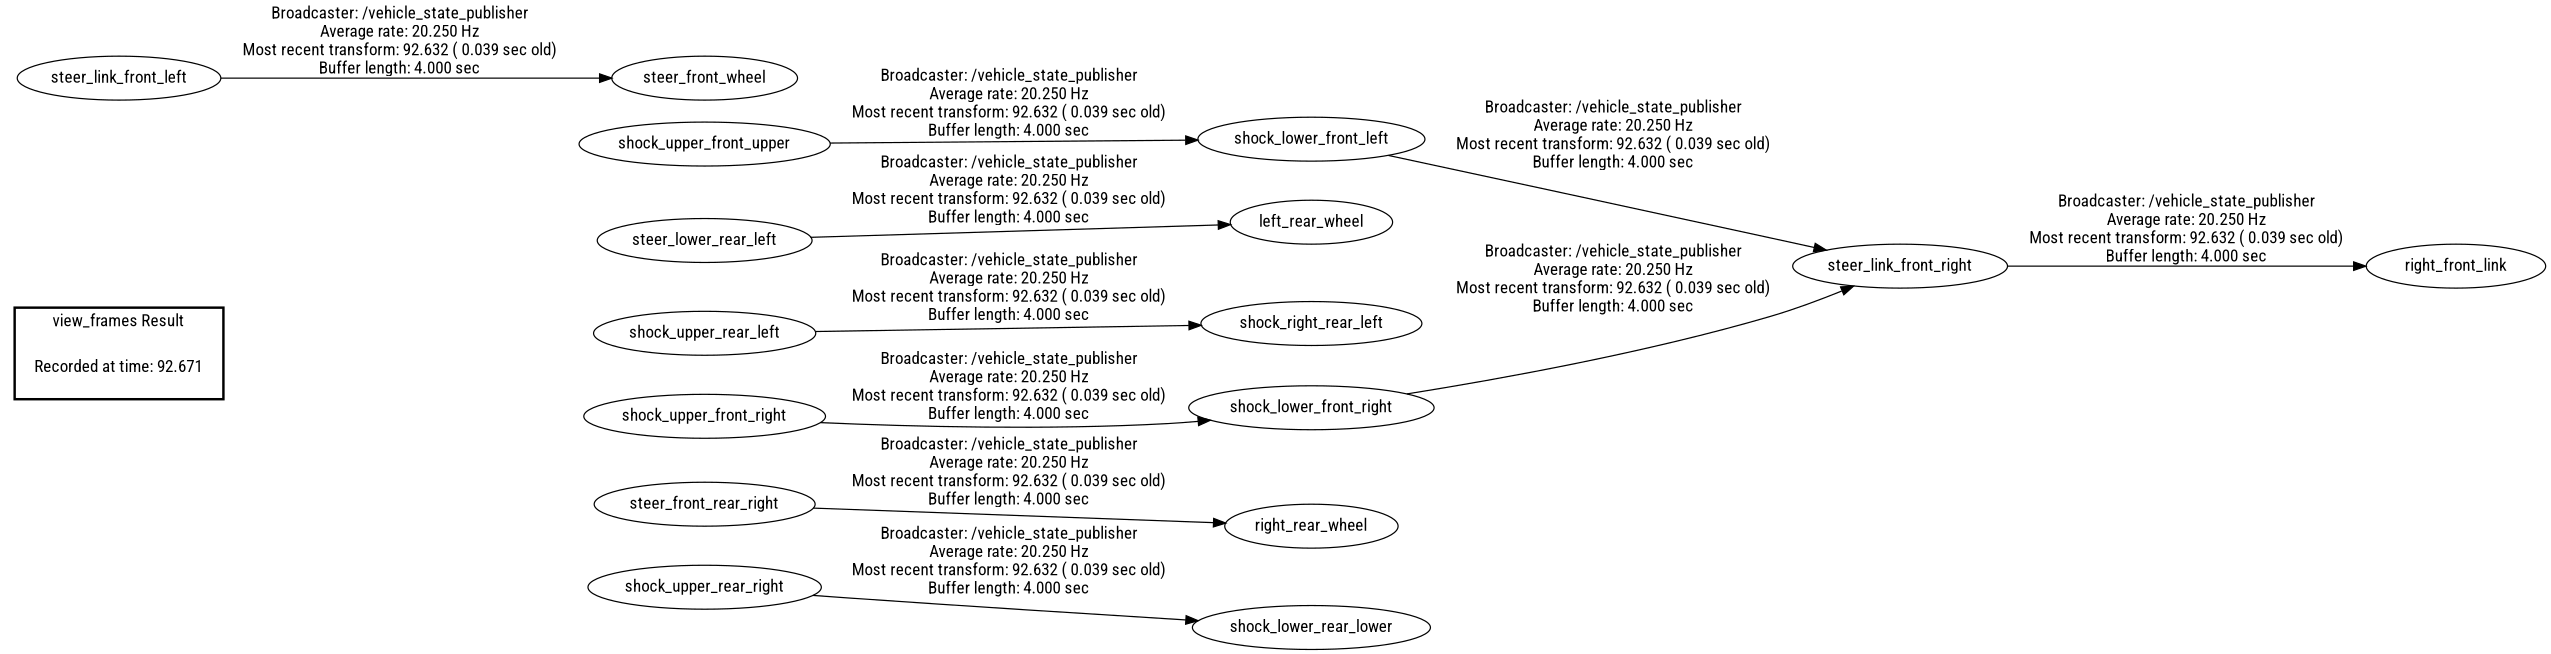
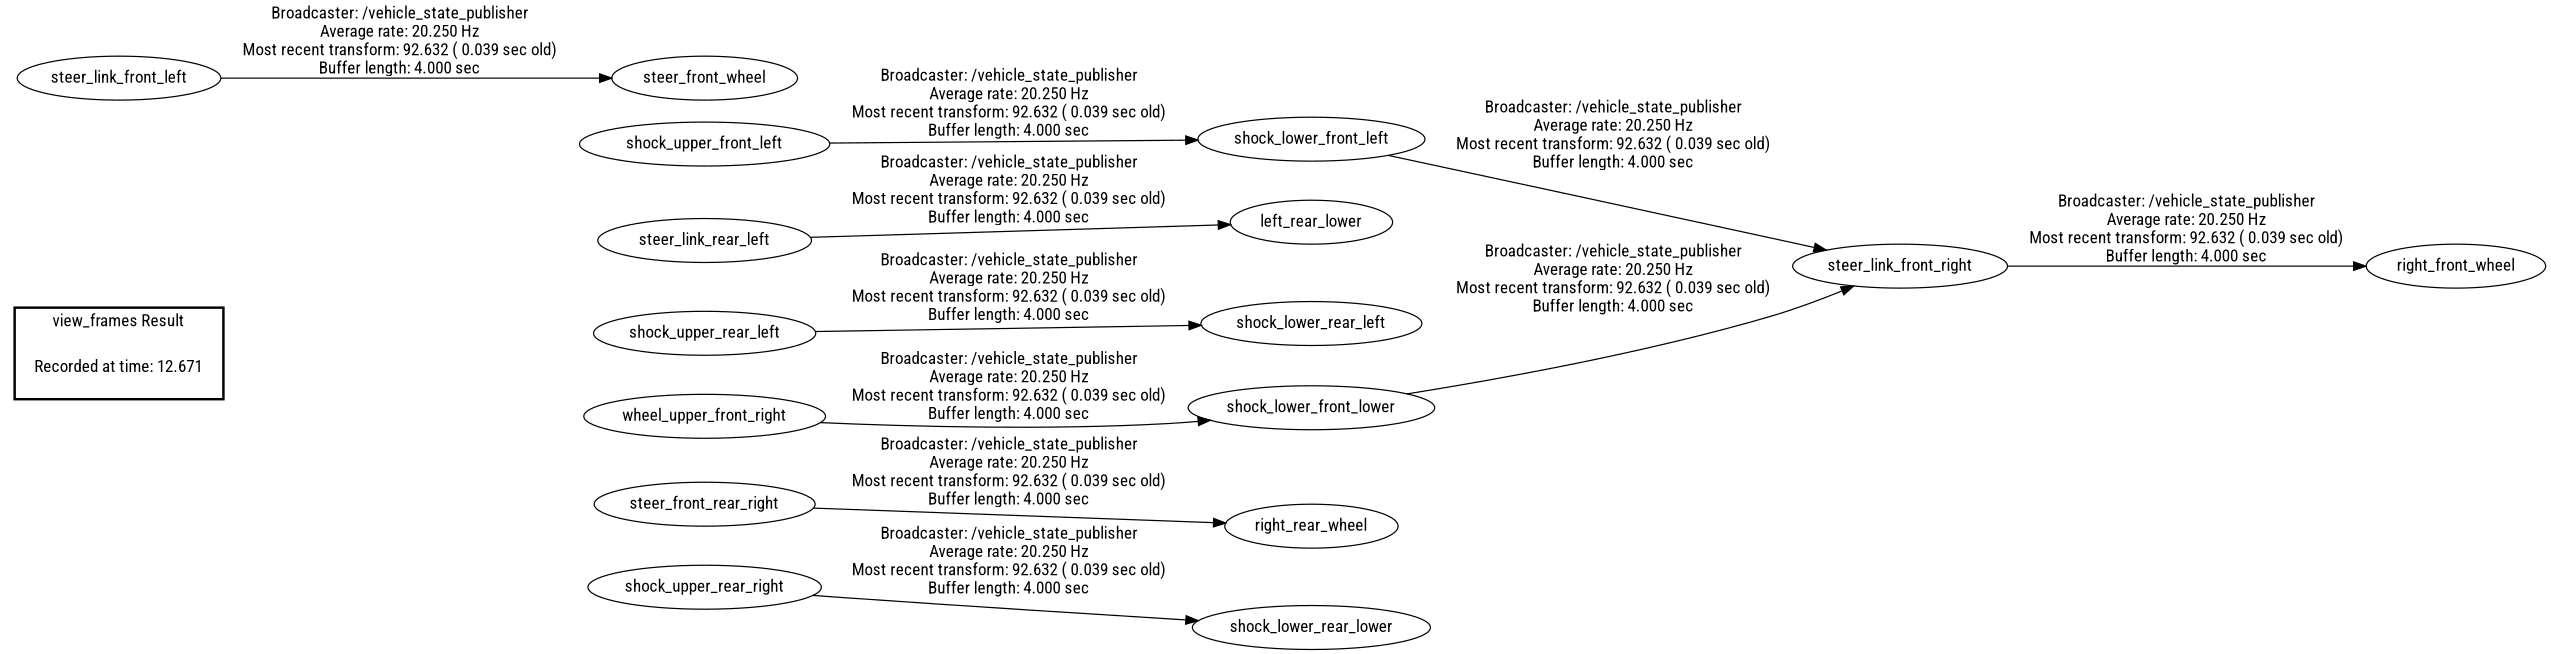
node "shock_upper_front_upper": label "shock_upper_front_upper" -> "shock_upper_front_left"
node "left_rear_wheel": label "left_rear_wheel" -> "left_rear_lower"
node "steer_lower_rear_left": label "steer_lower_rear_left" -> "steer_link_rear_left"
node "right_front_link": label "right_front_link" -> "right_front_wheel"
node "shock_right_rear_left": label "shock_right_rear_left" -> "shock_lower_rear_left"
node "Recorded at time: 92.671": label "Recorded at time: 92.671" -> "Recorded at time: 12.671"
node "shock_lower_front_right": label "shock_lower_front_right" -> "shock_lower_front_lower"
node "shock_upper_front_right": label "shock_upper_front_right" -> "wheel_upper_front_right"
